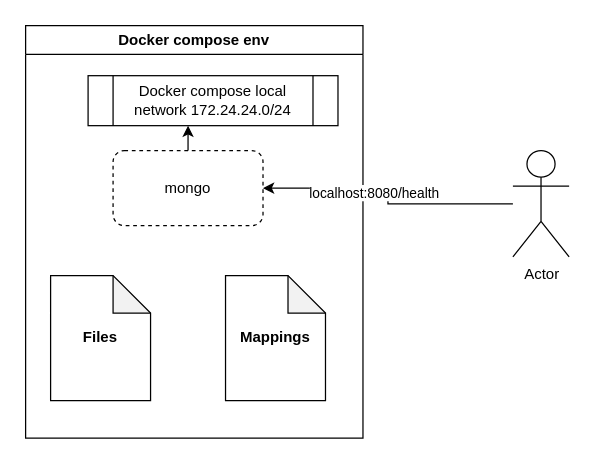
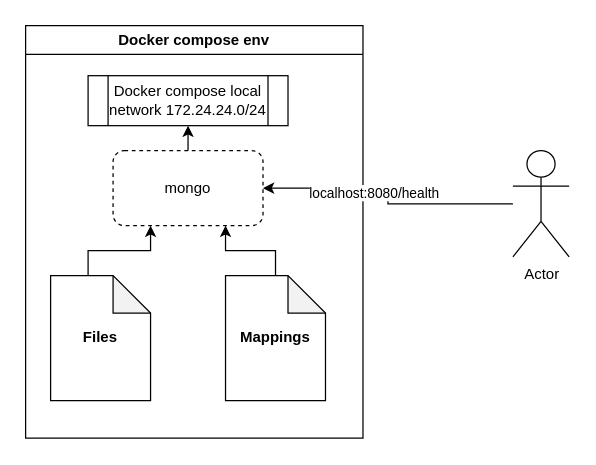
node "Docker compose local network 172.24.24.0/24": size 250x50 -> 200x50
edge "Files" -> "mongo": added
edge "Mappings" -> "mongo": added
